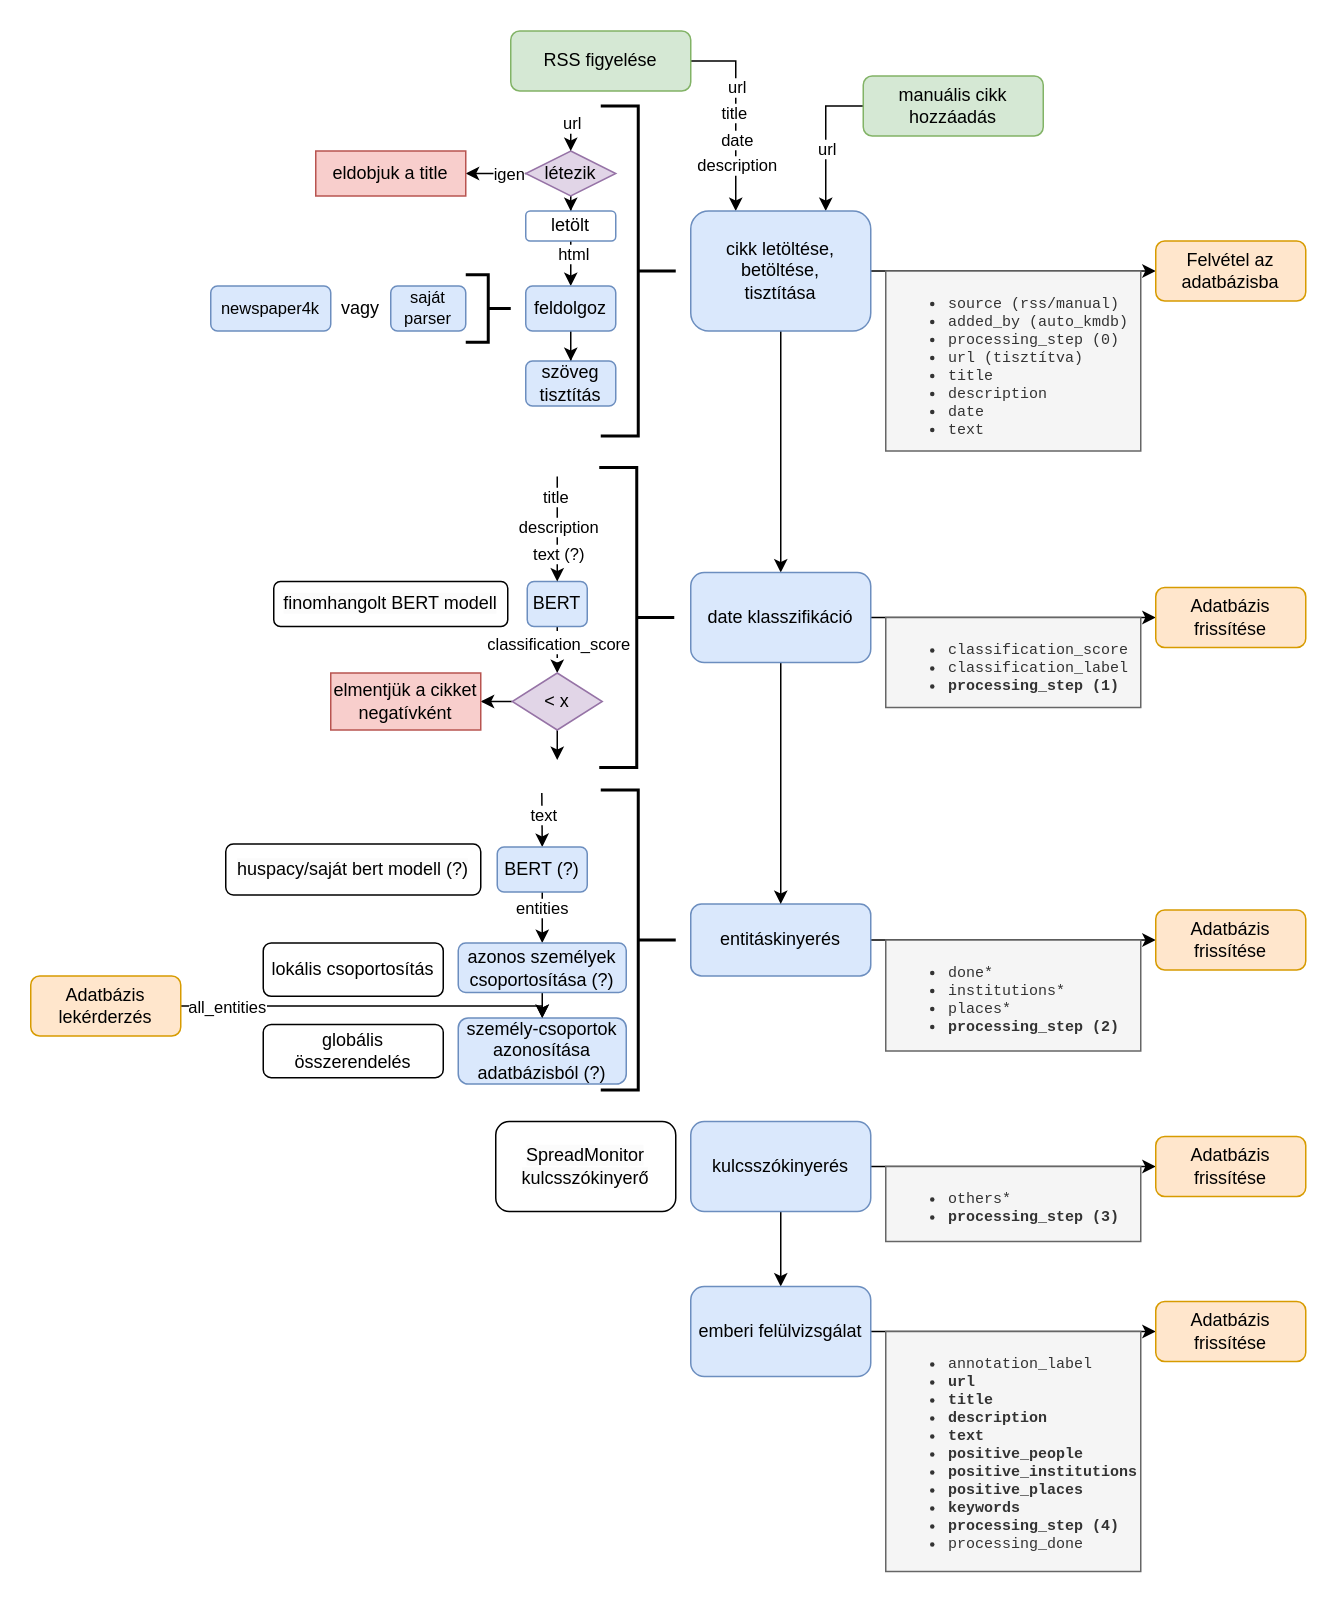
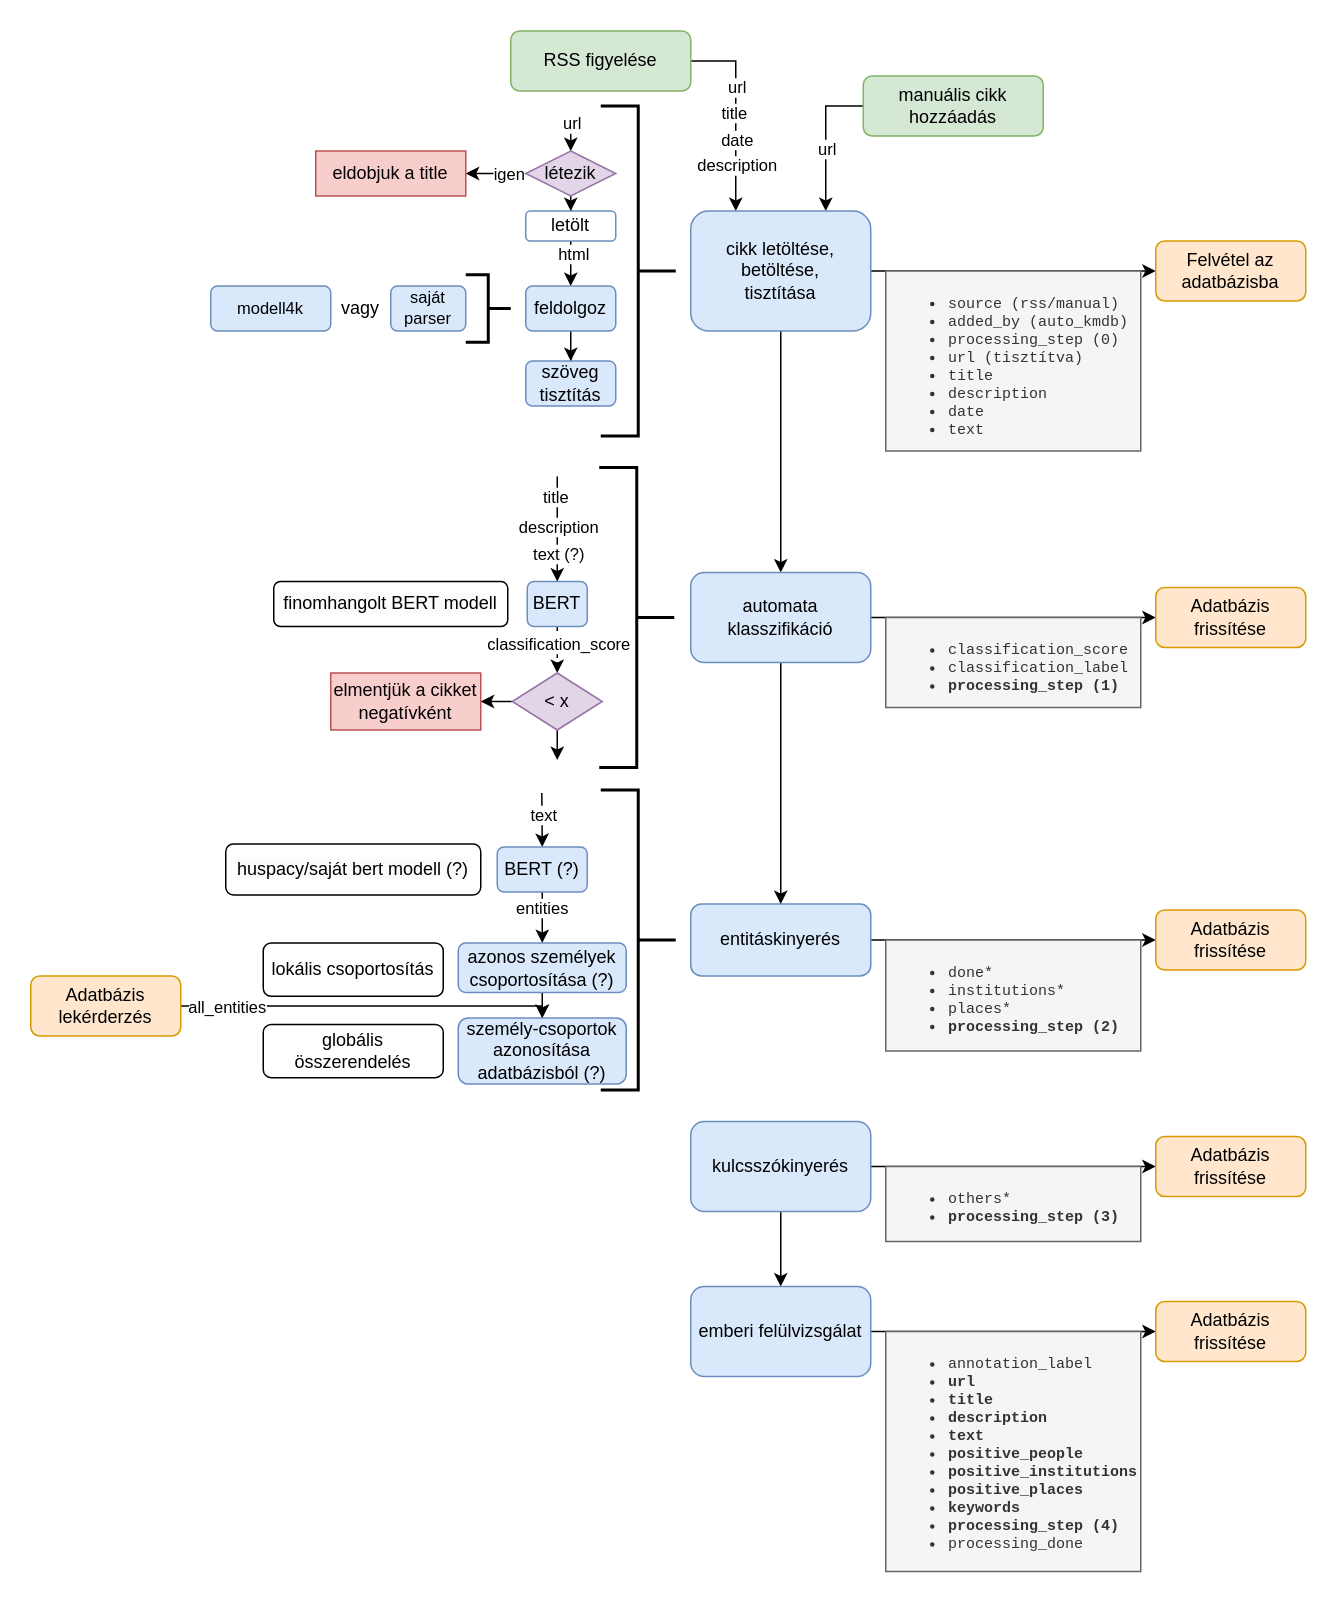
node "newspaper4k": label "newspaper4k" -> "modell4k"
node "date klasszifikáció": label "date klasszifikáció" -> "automata klasszifikáció"
node "SpreadMonitor kulcsszókinyerő": removed
